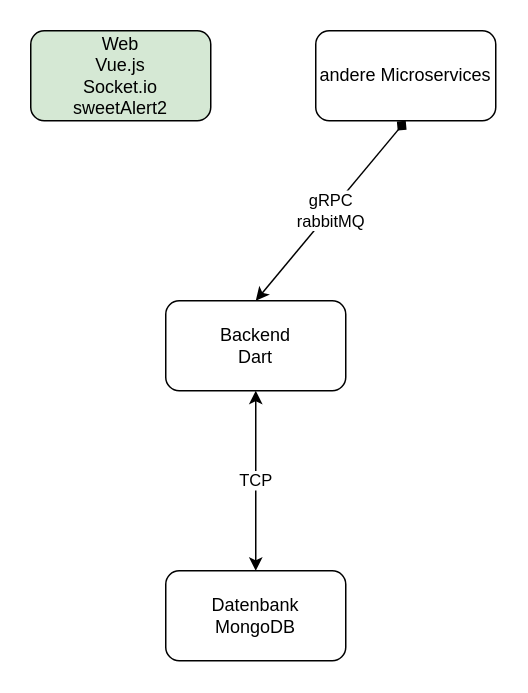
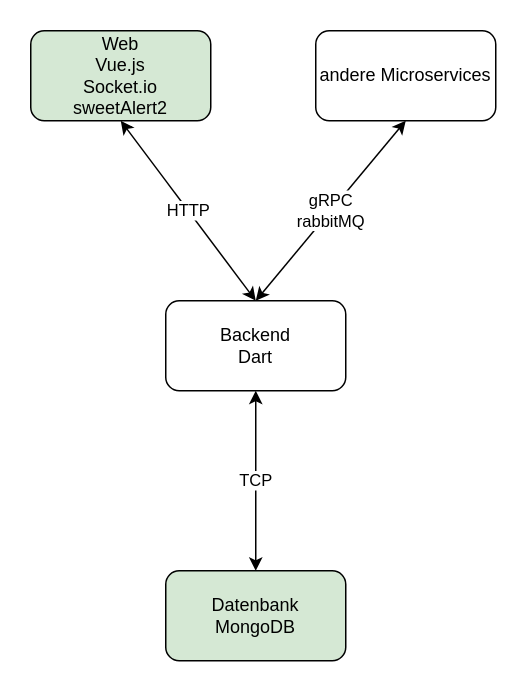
edge "andere Microservices" -- "Backend Dart": arrowhead diamond -> classic
edge "Web Vue.js Socket.io sweetAlert2" -- "Backend Dart": added, label "HTTP"
node "Datenbank MongoDB": fillcolor #ffffff -> #d5e8d4
